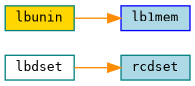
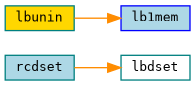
edge "lbdset" -> "rcdset": reversed
